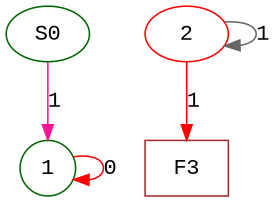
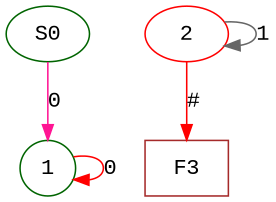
edge "S0" -> "1": label "1" -> "0"
edge "2" -> "F3": label "1" -> "#"
